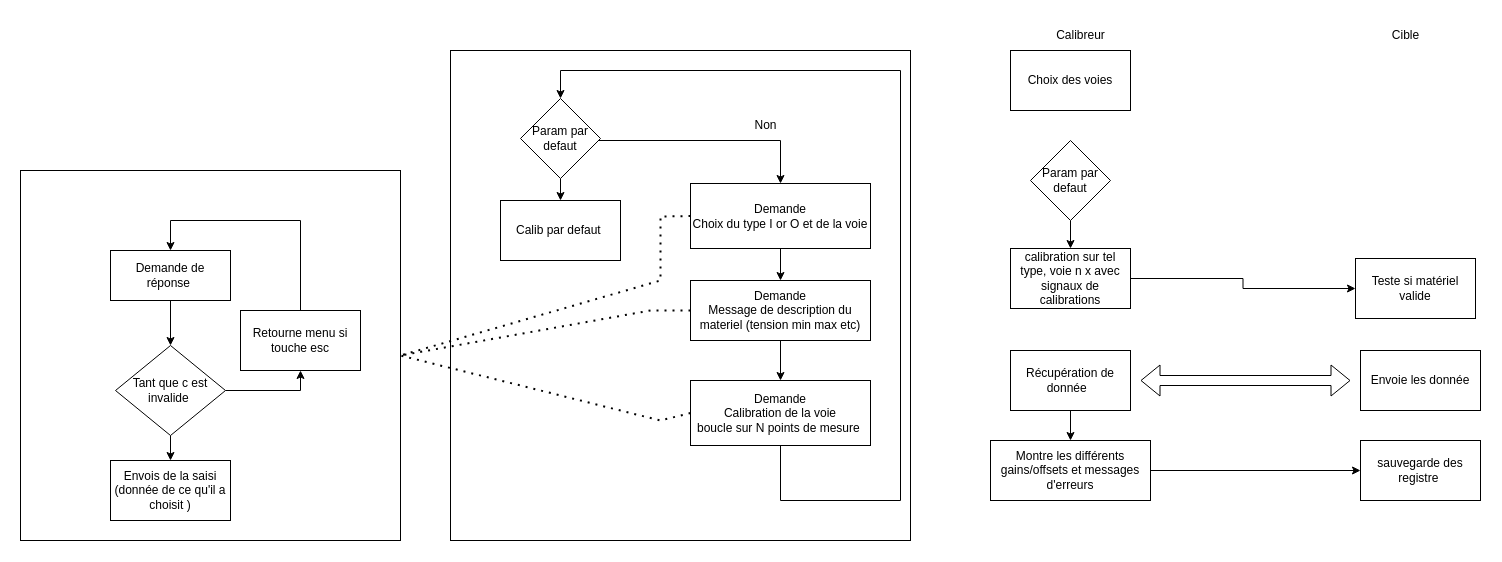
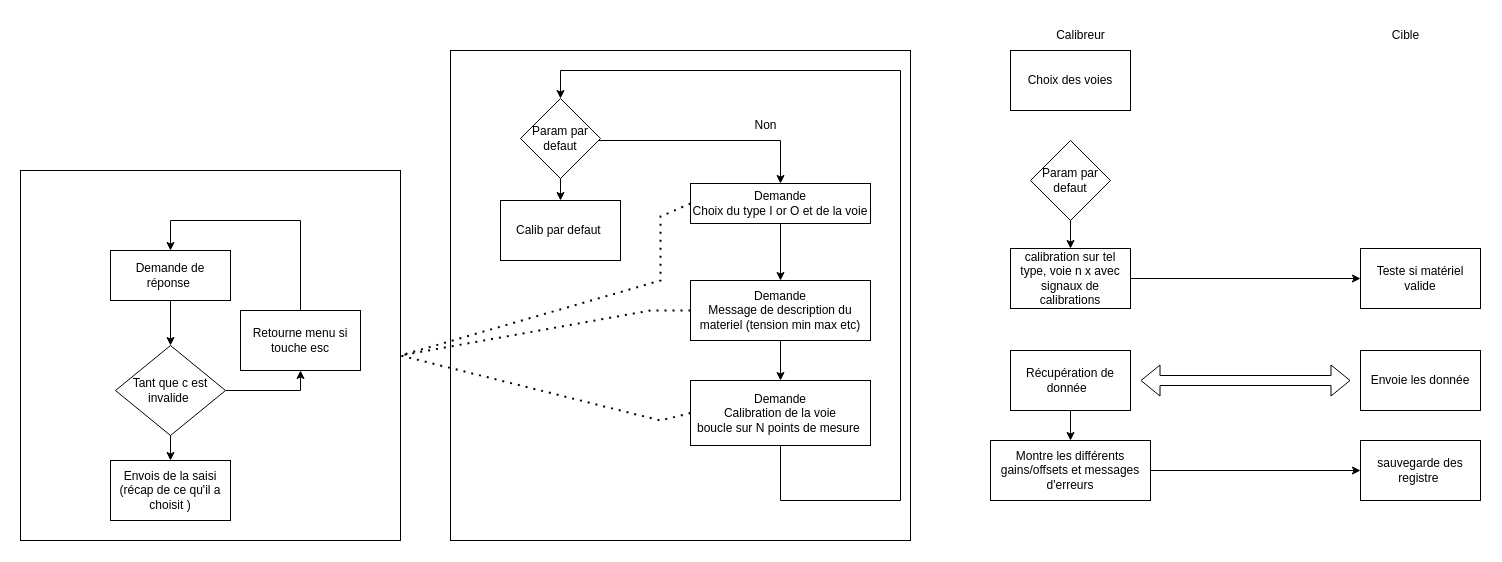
node "Demande Choix du type I or O et de la voie": size 180x65 -> 180x40
node "Teste si matériel valide": moved (1416, 289) -> (1421, 279)
node "Envois de la saisi (donnée de ce qu'il a choisit )": label "Envois de la saisi (donnée de ce qu'il a choisit )" -> "Envois de la saisi (récap de ce qu'il a choisit )"
